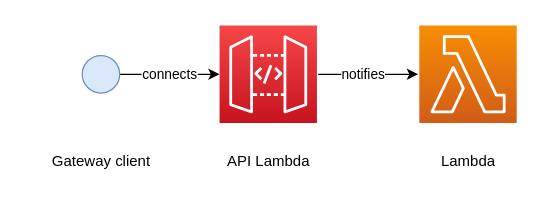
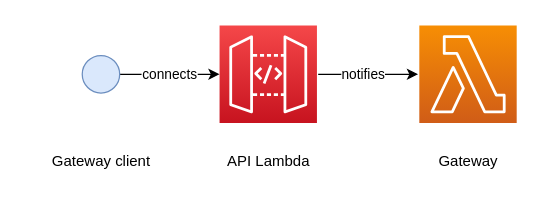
node "Lambda": label "Lambda" -> "Gateway"
